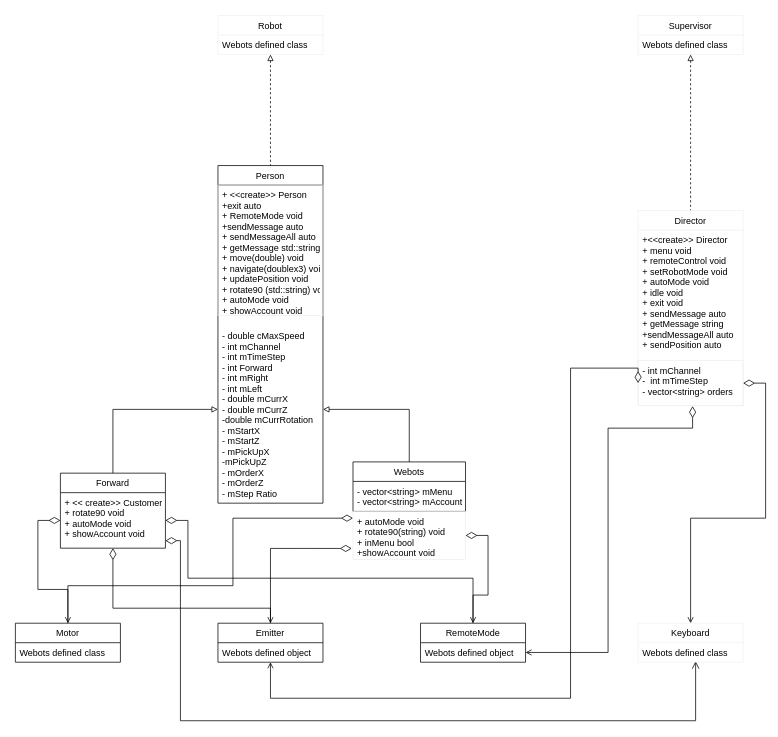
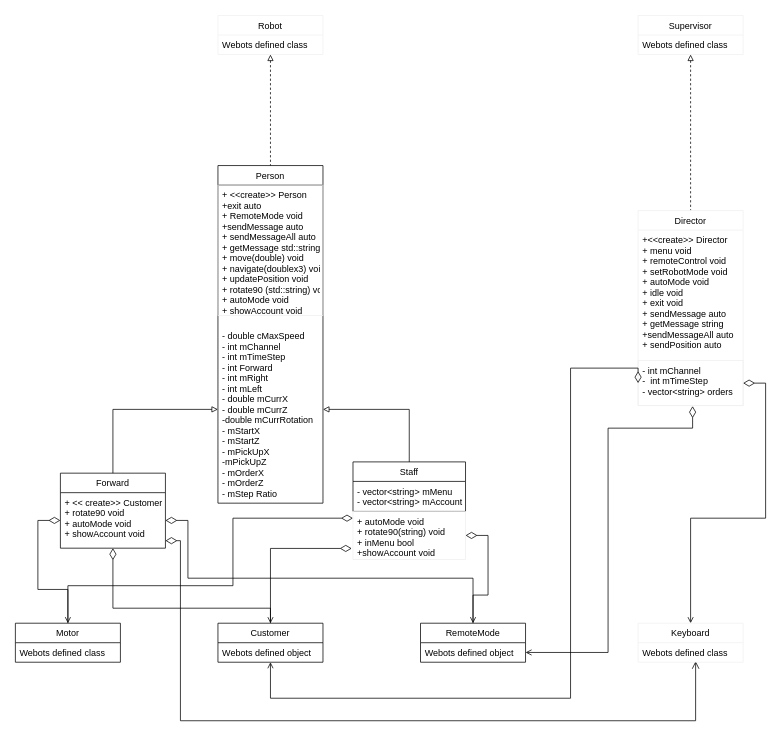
node "Webots": label "Webots" -> "Staff"
node "Emitter": label "Emitter" -> "Customer"
